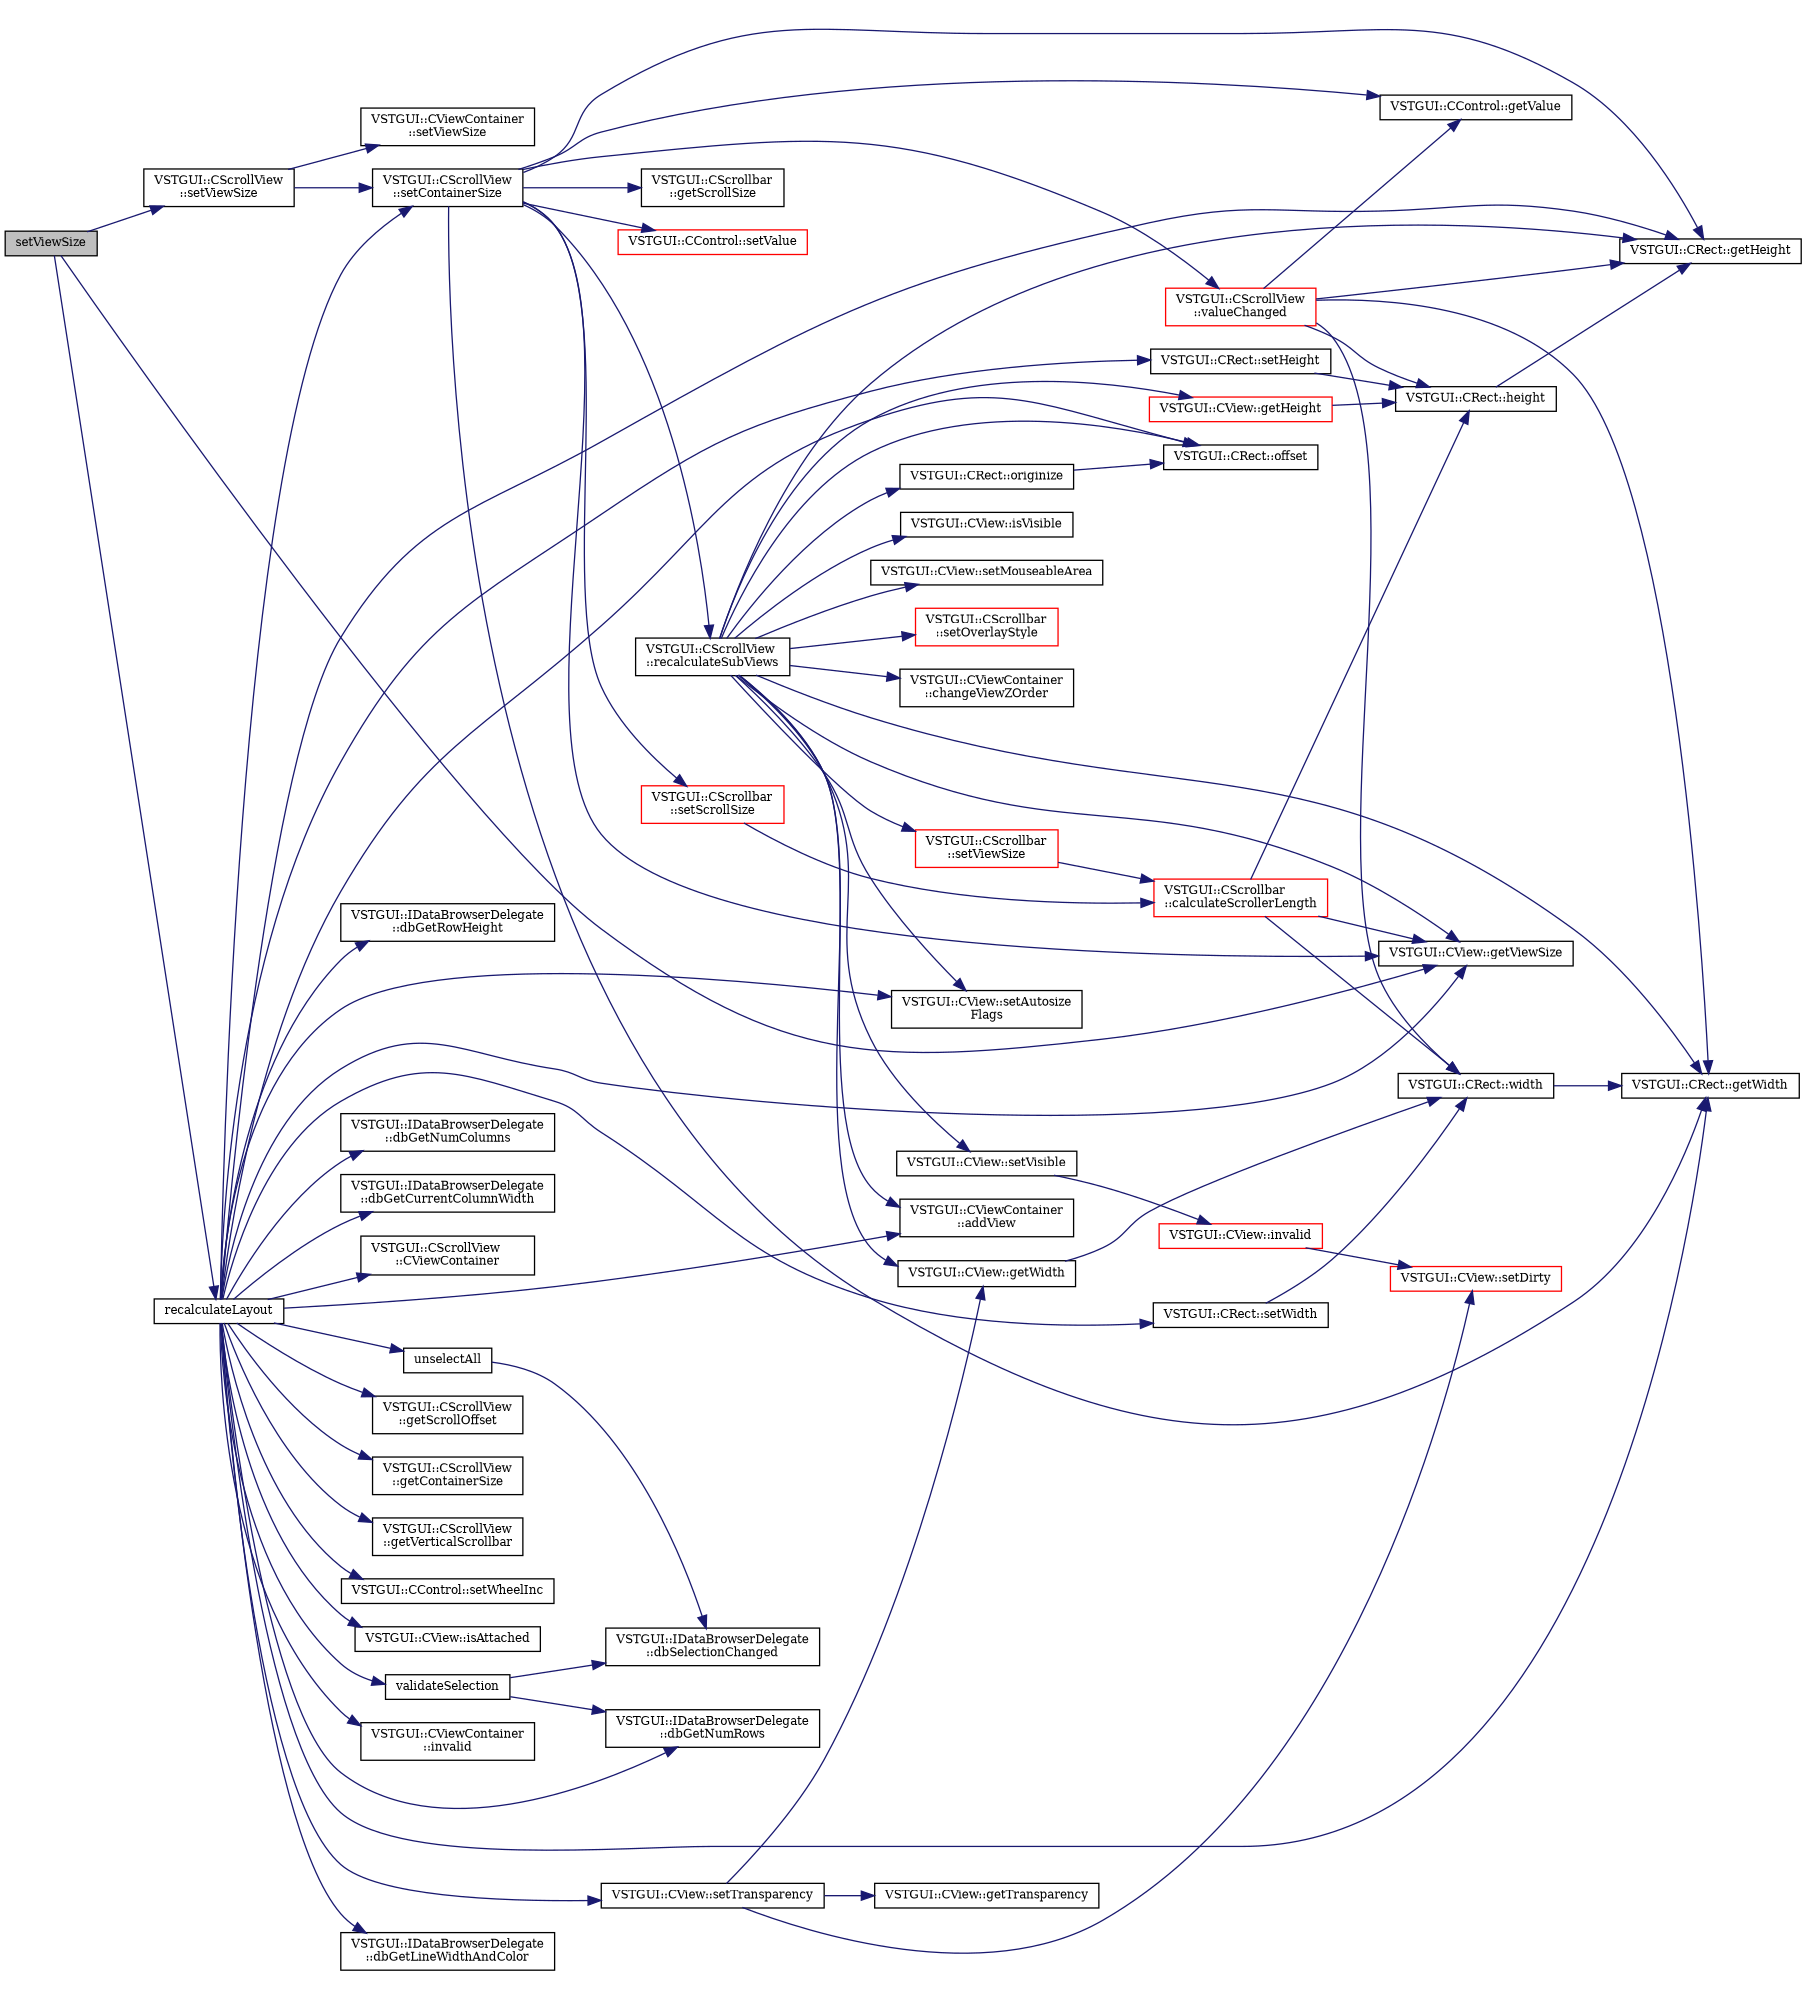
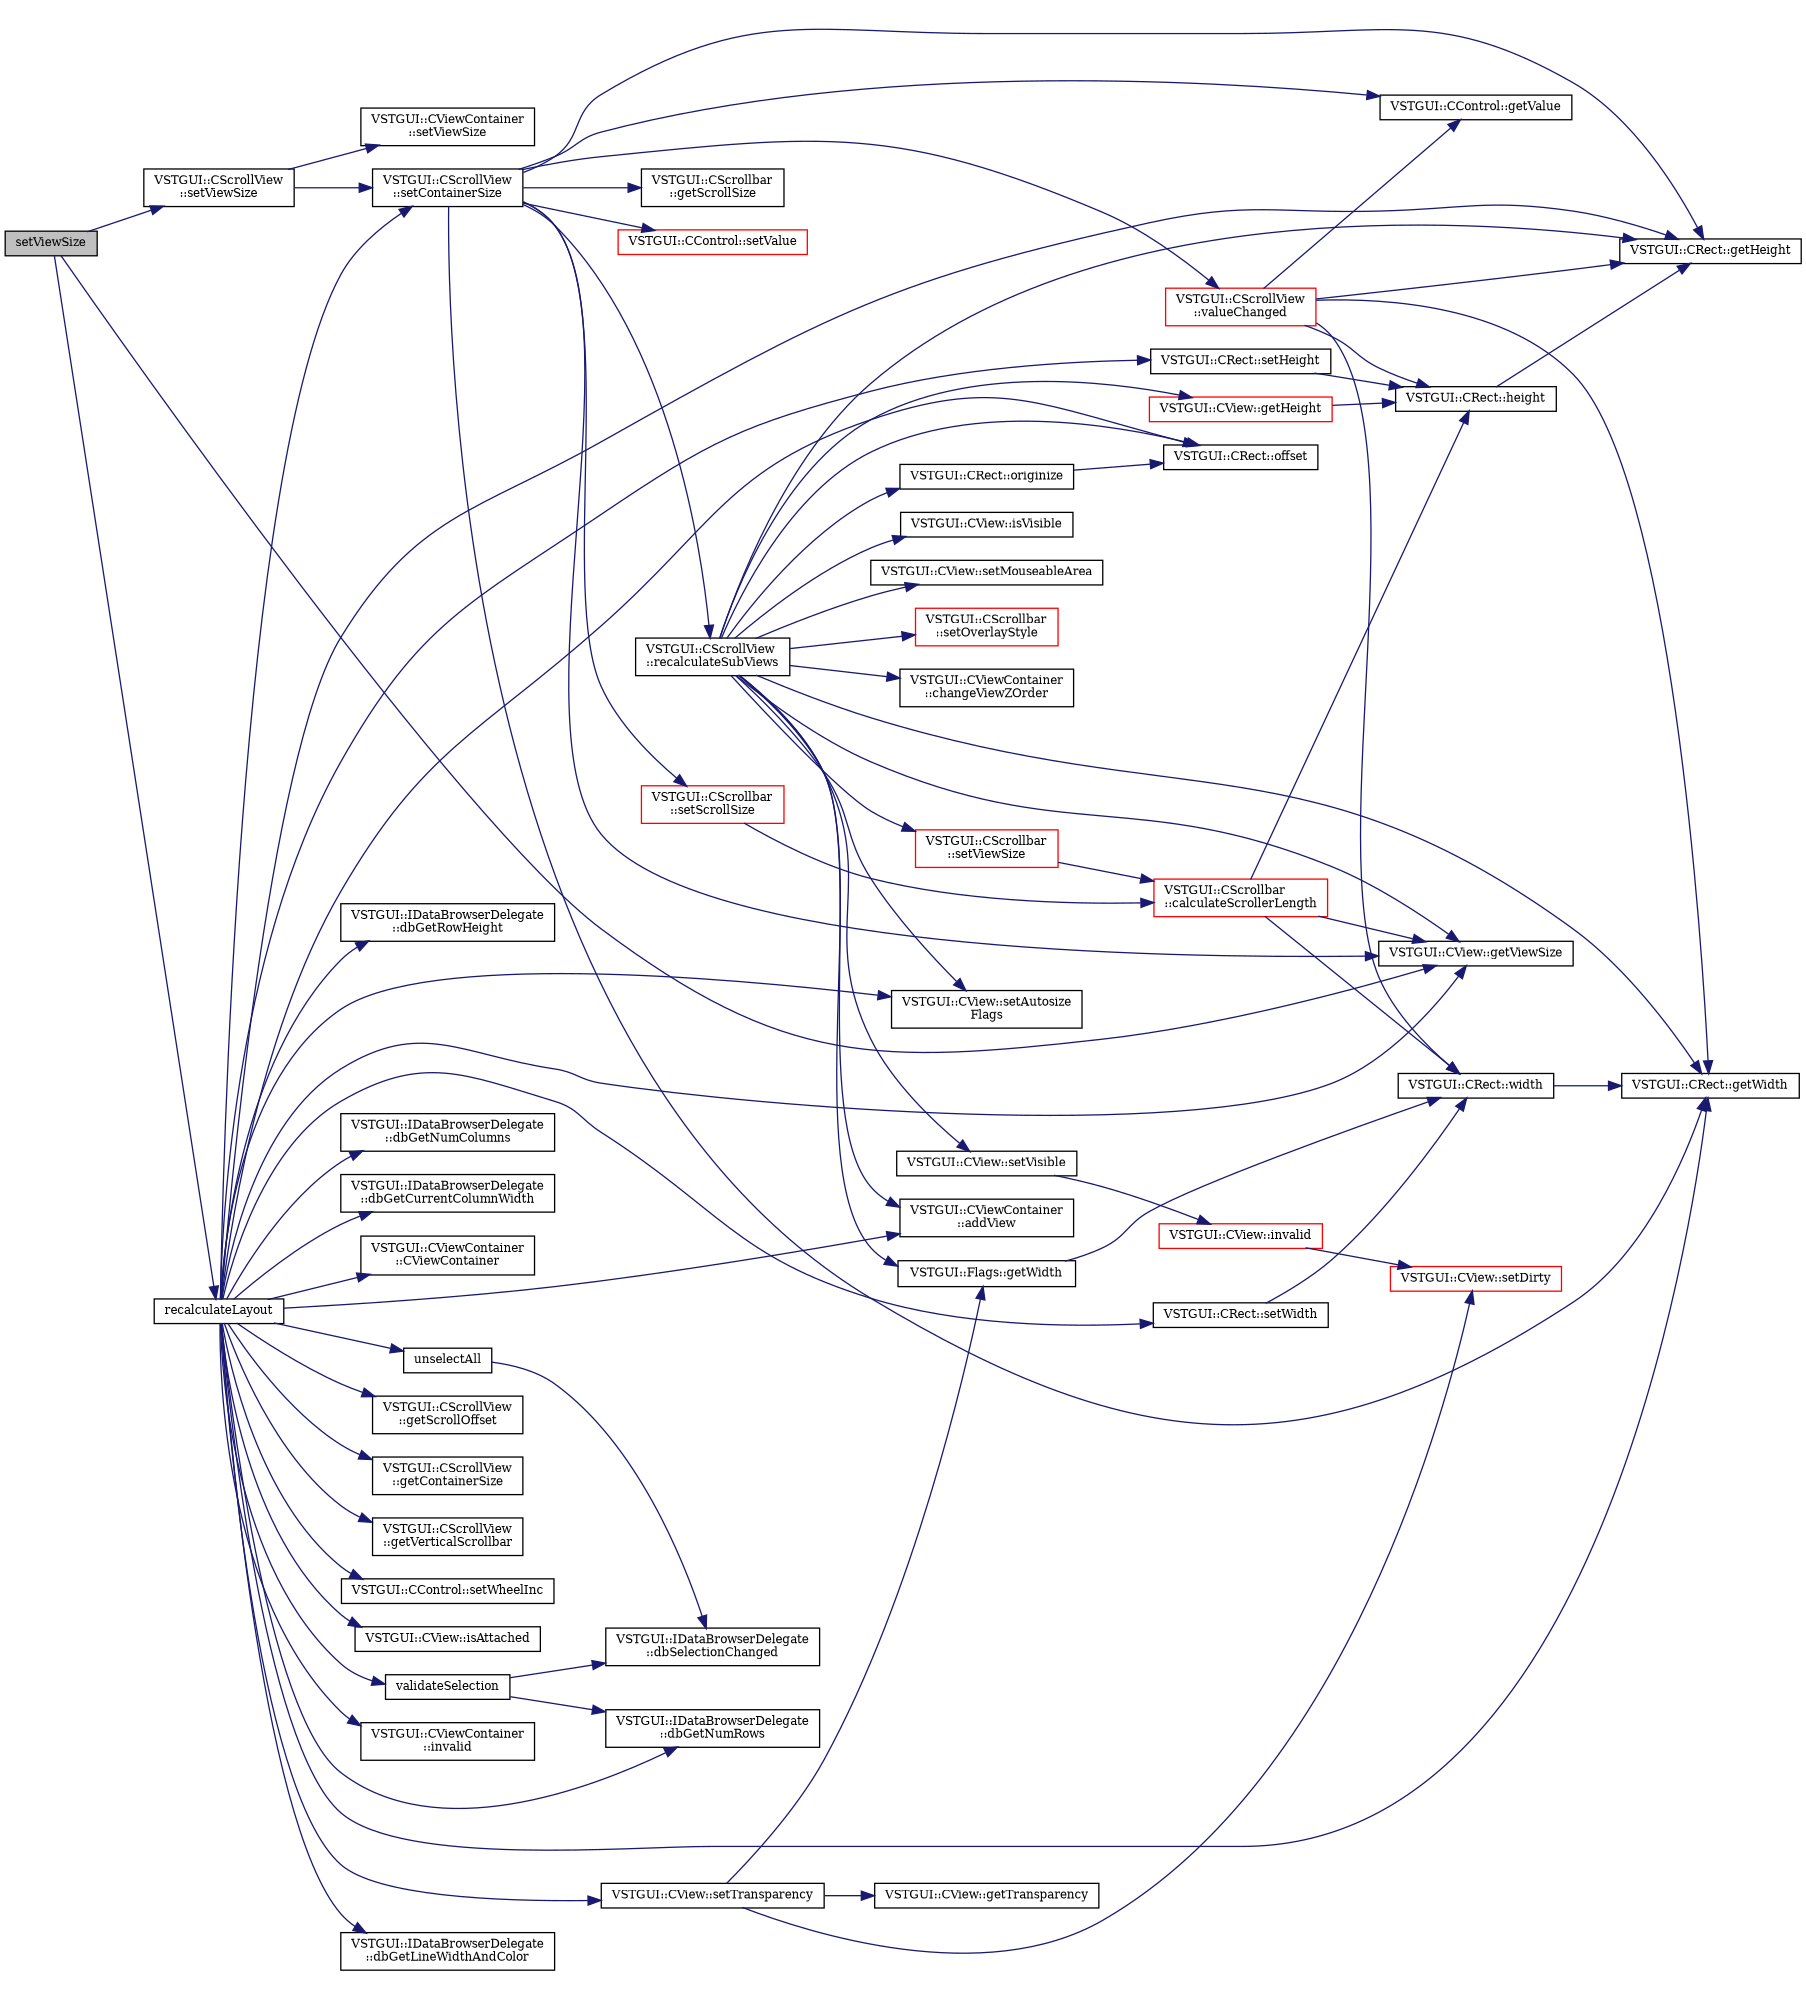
node "VSTGUI::CScrollView ::CViewContainer": label "VSTGUI::CScrollView ::CViewContainer" -> "VSTGUI::CViewContainer ::CViewContainer"
node "VSTGUI::CView::getWidth": label "VSTGUI::CView::getWidth" -> "VSTGUI::Flags::getWidth"
